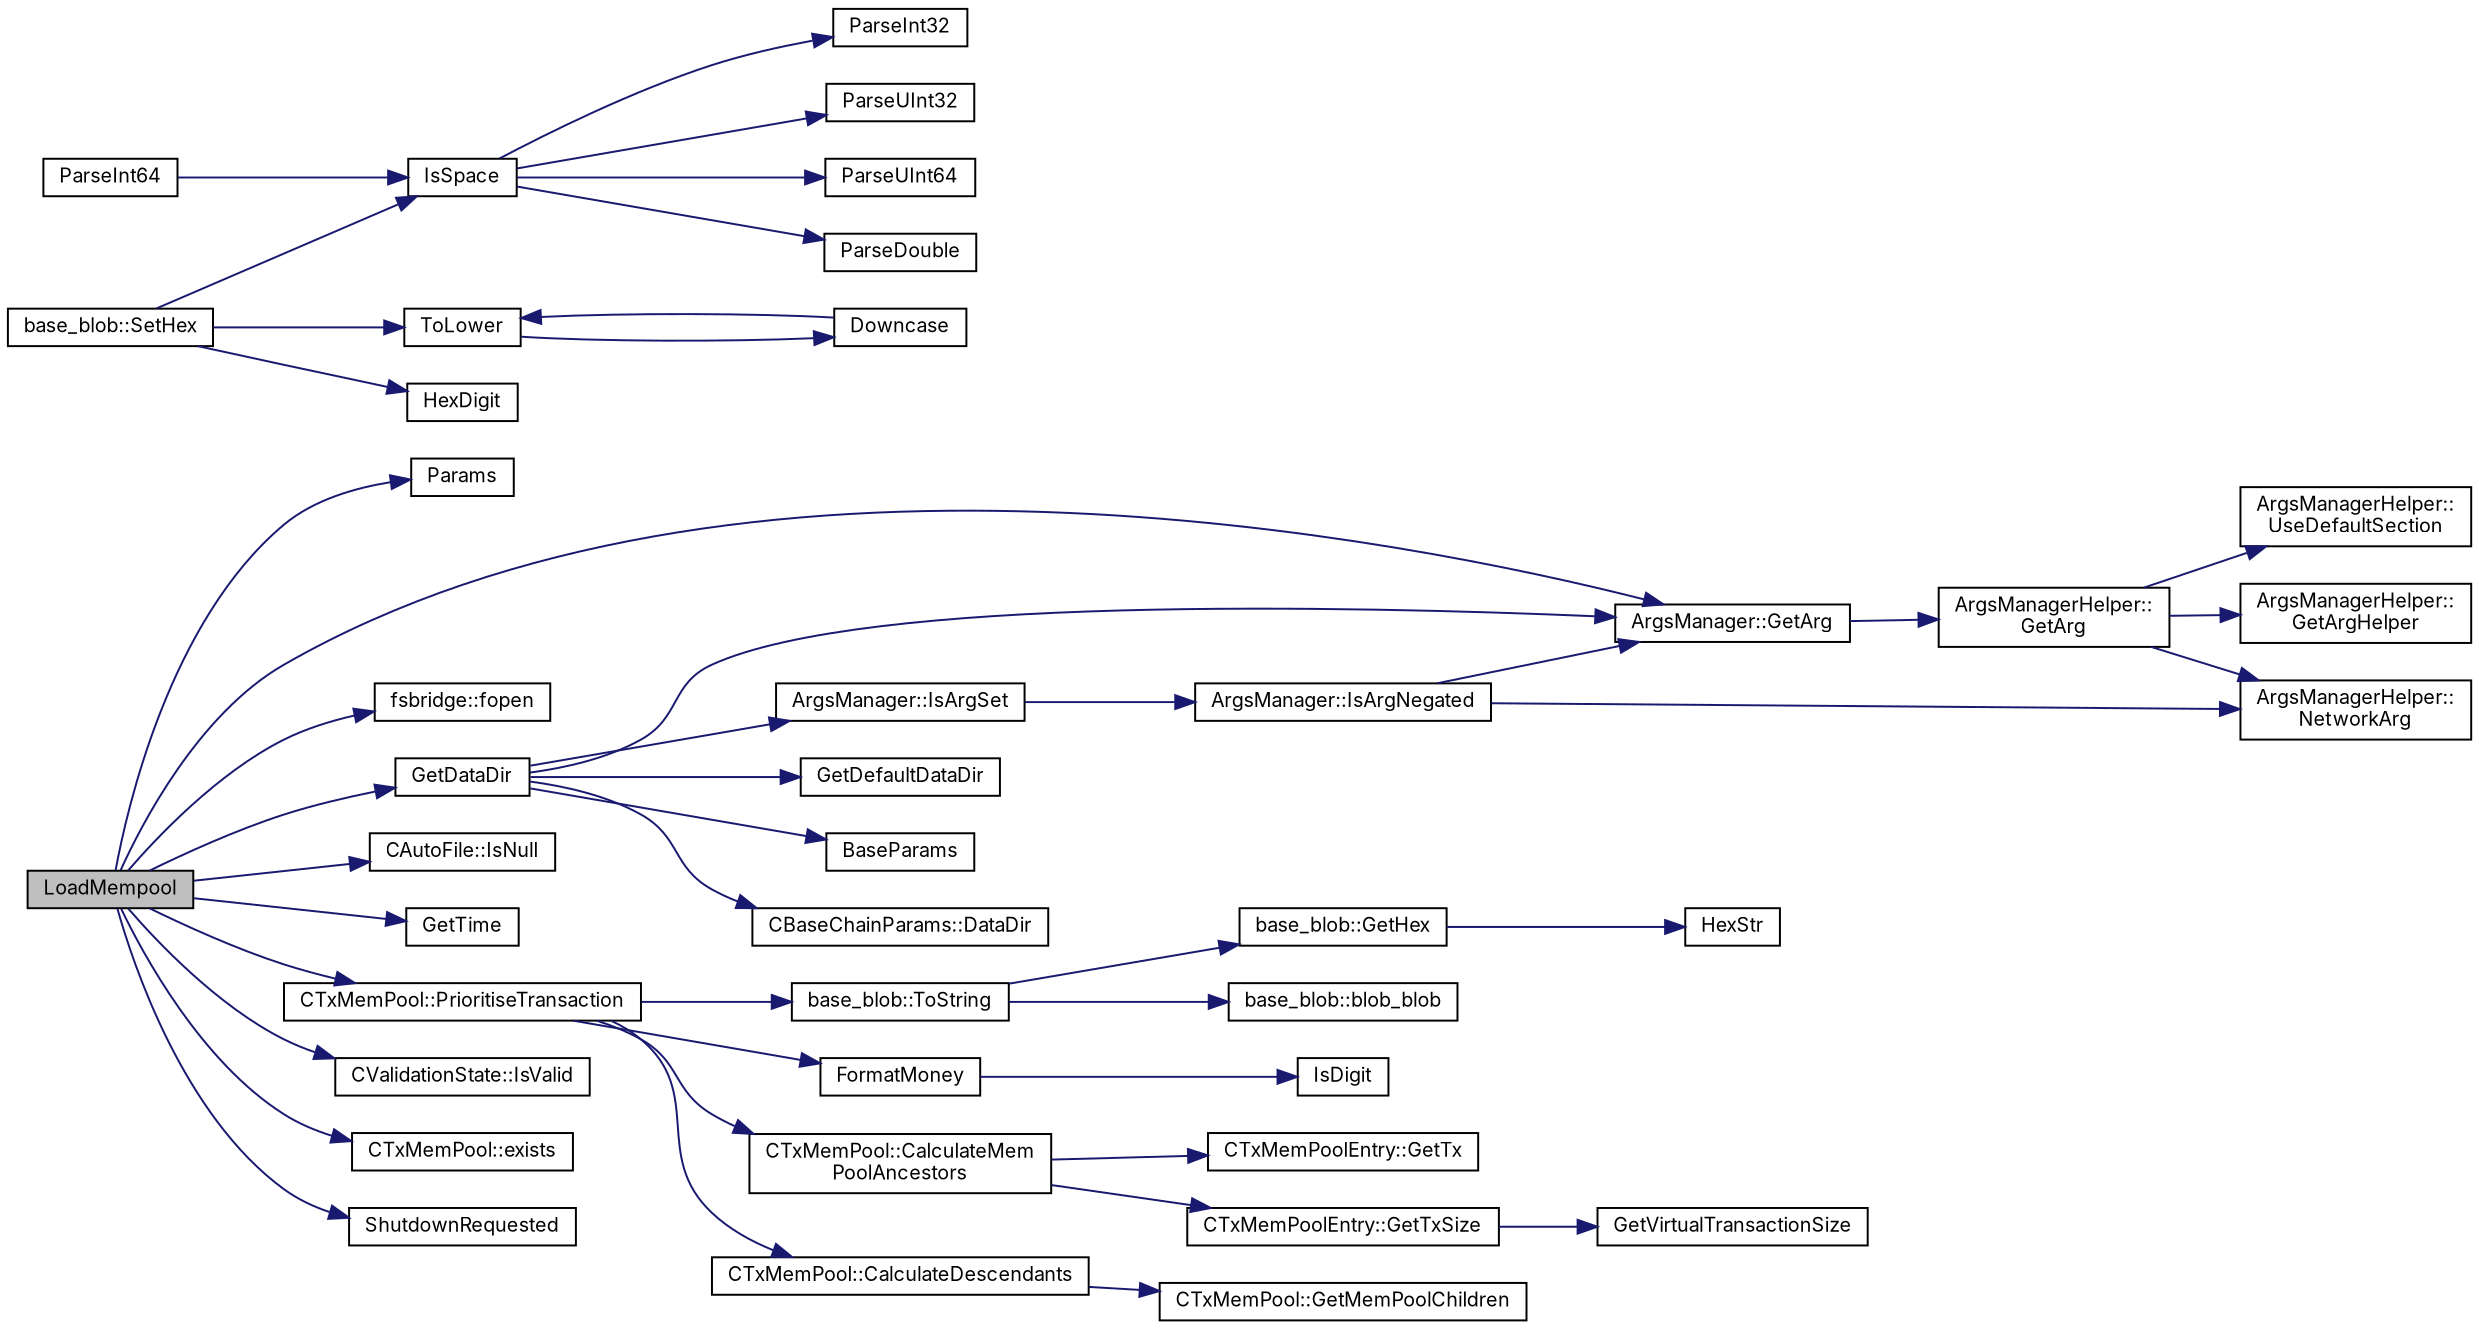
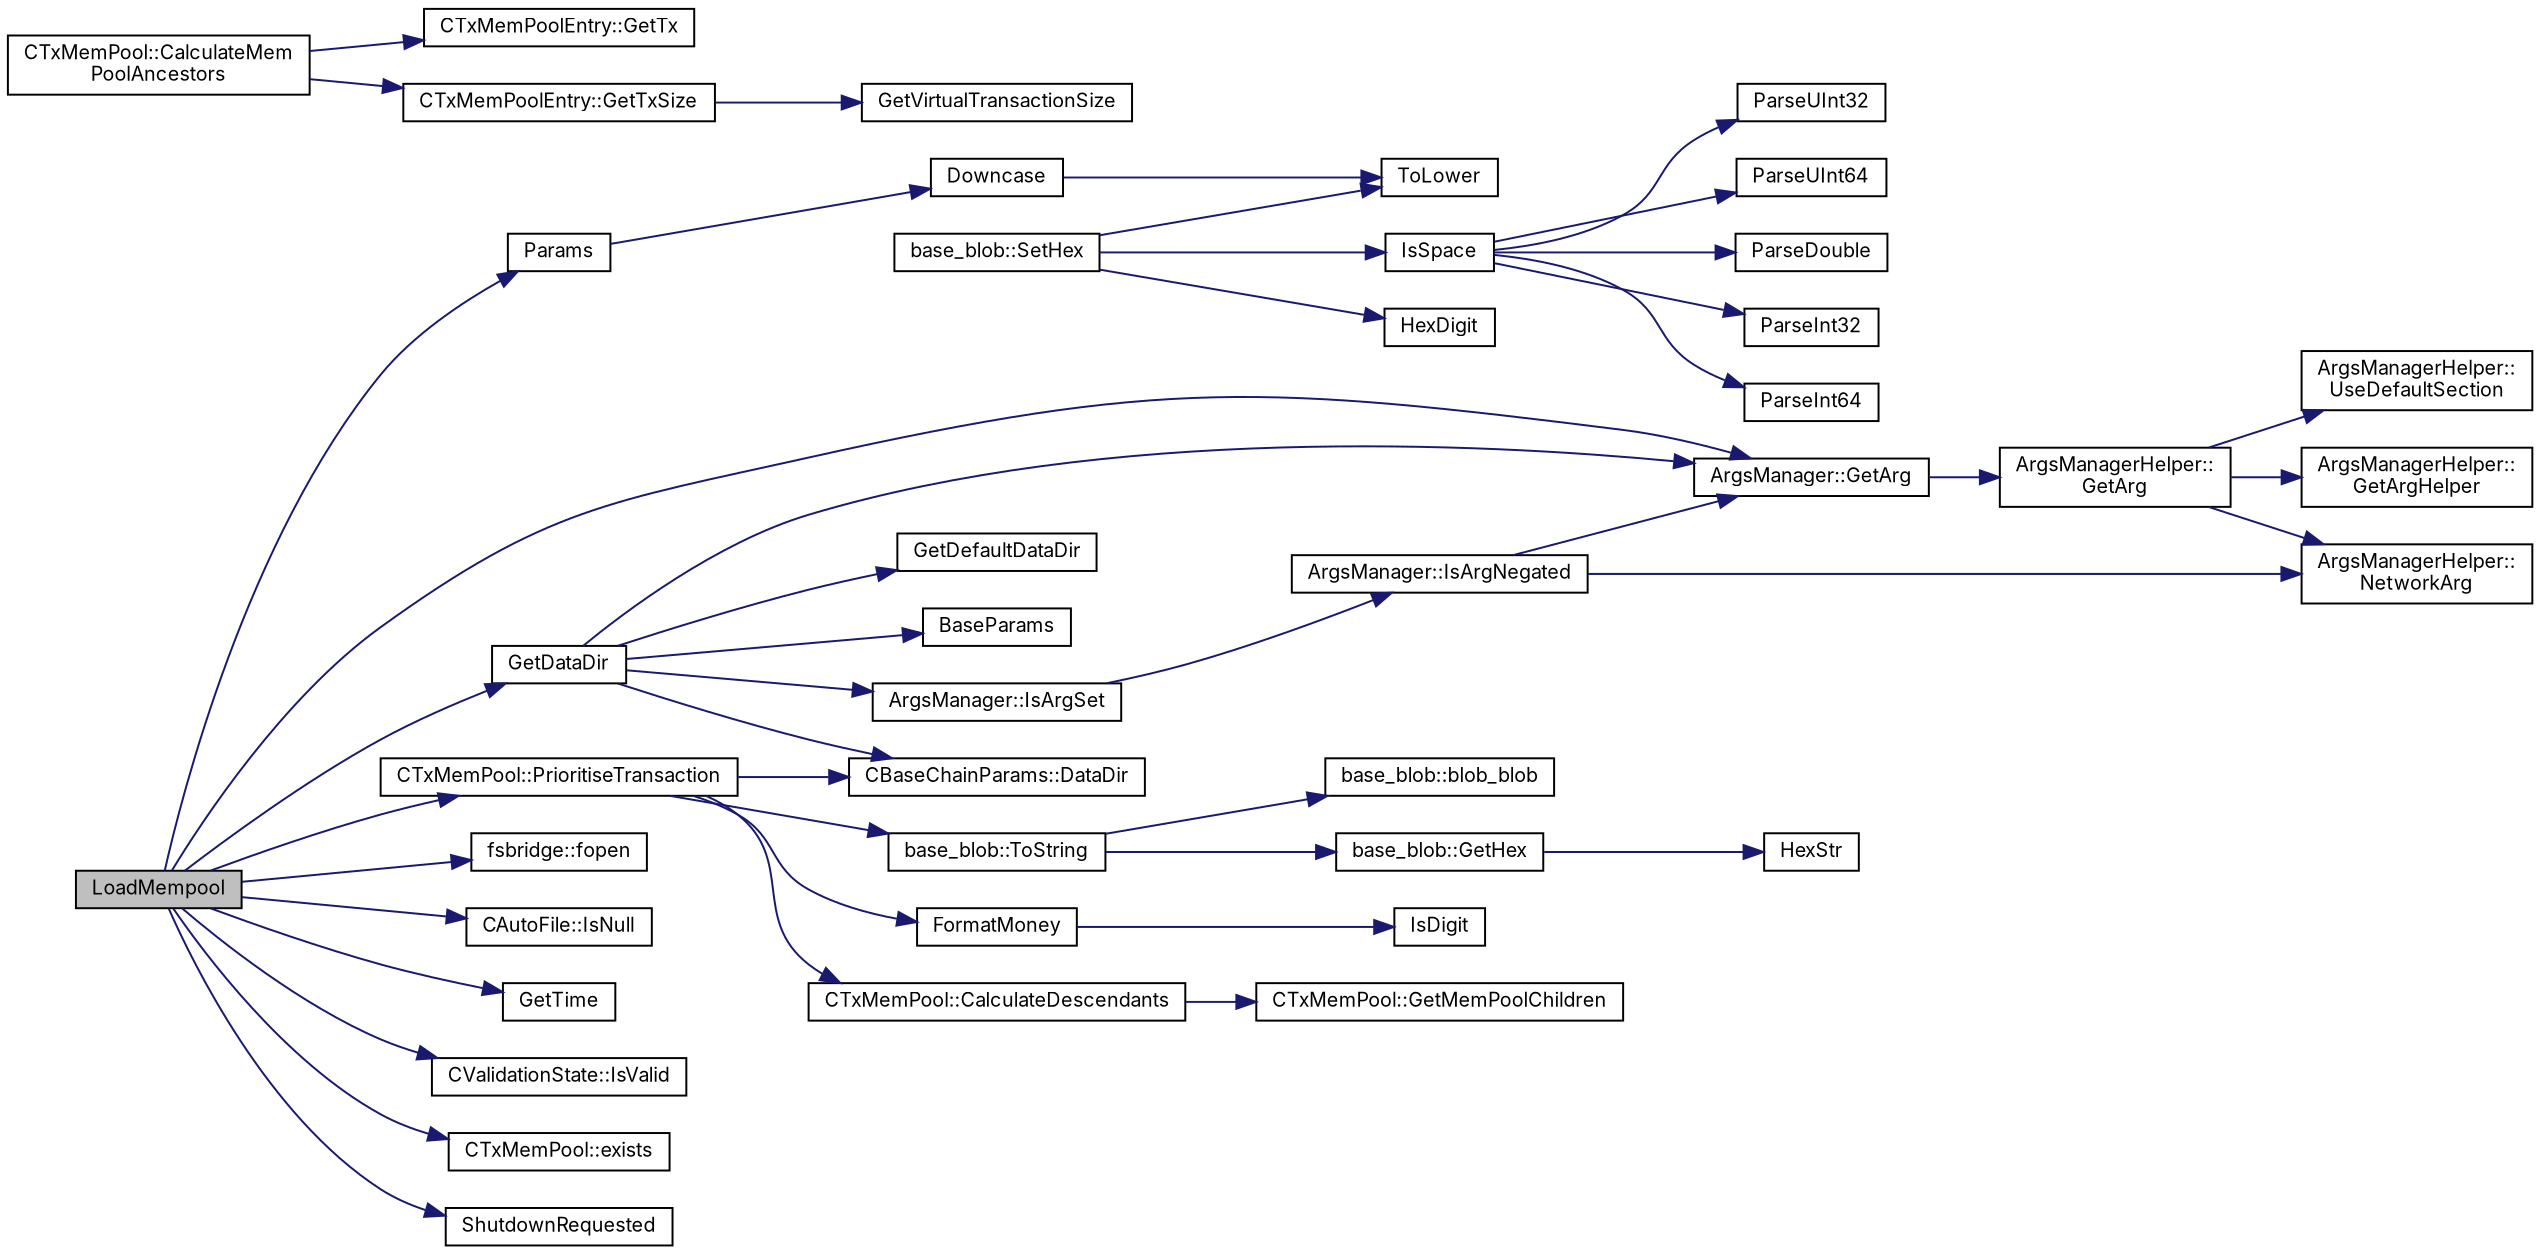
edge "ParseInt64" -> "IsSpace": reversed
edge "ToLower" -> "Downcase": now "Params" -> "Downcase"
edge "CTxMemPool::PrioritiseTransaction" -> "CTxMemPool::CalculateMem PoolAncestors": now "CTxMemPool::PrioritiseTransaction" -> "CBaseChainParams::DataDir"
